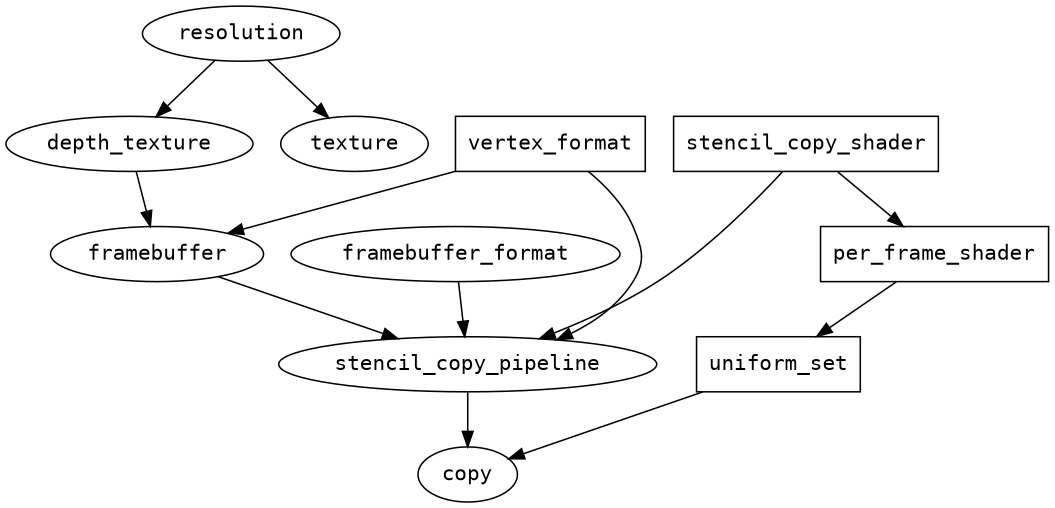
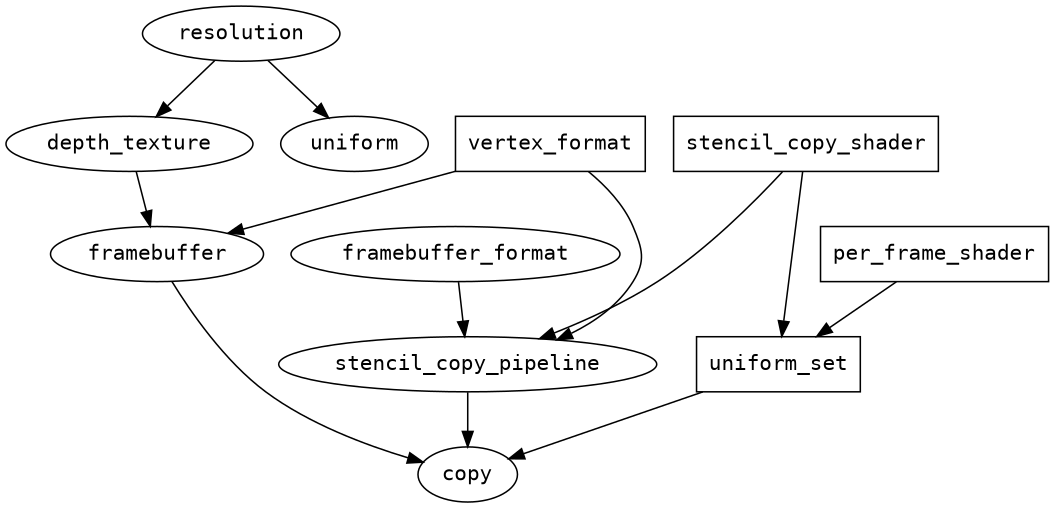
node "texture": label "texture" -> "uniform"
edge "stencil_copy_shader" -> "per_frame_shader": now "stencil_copy_shader" -> "uniform_set"
edge "framebuffer" -> "stencil_copy_pipeline": now "framebuffer" -> "copy"
